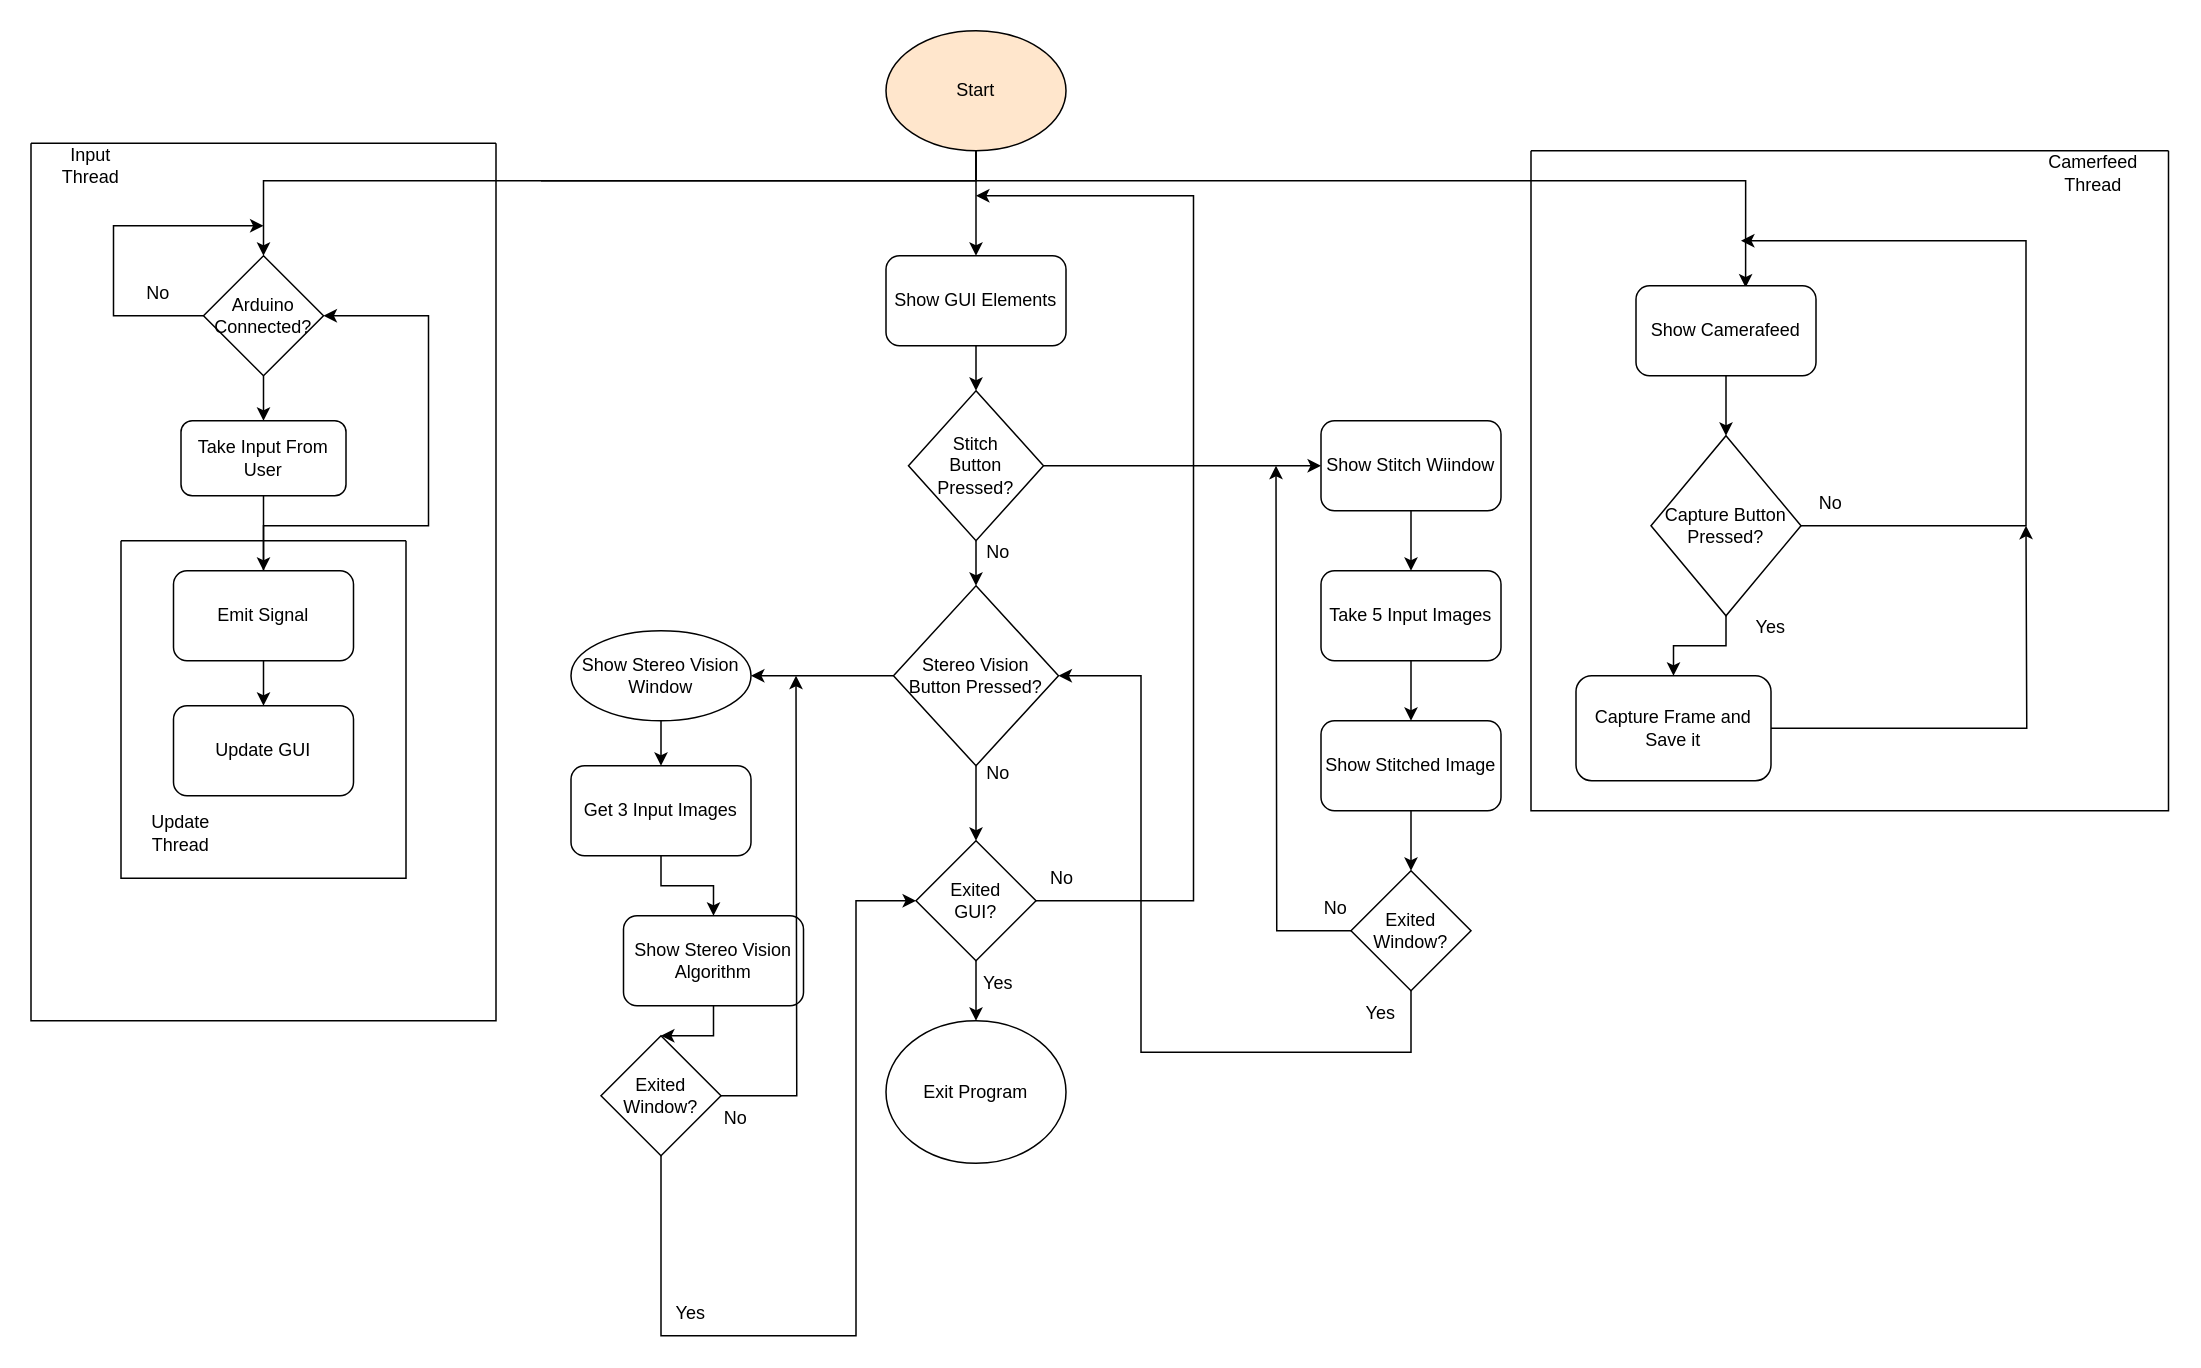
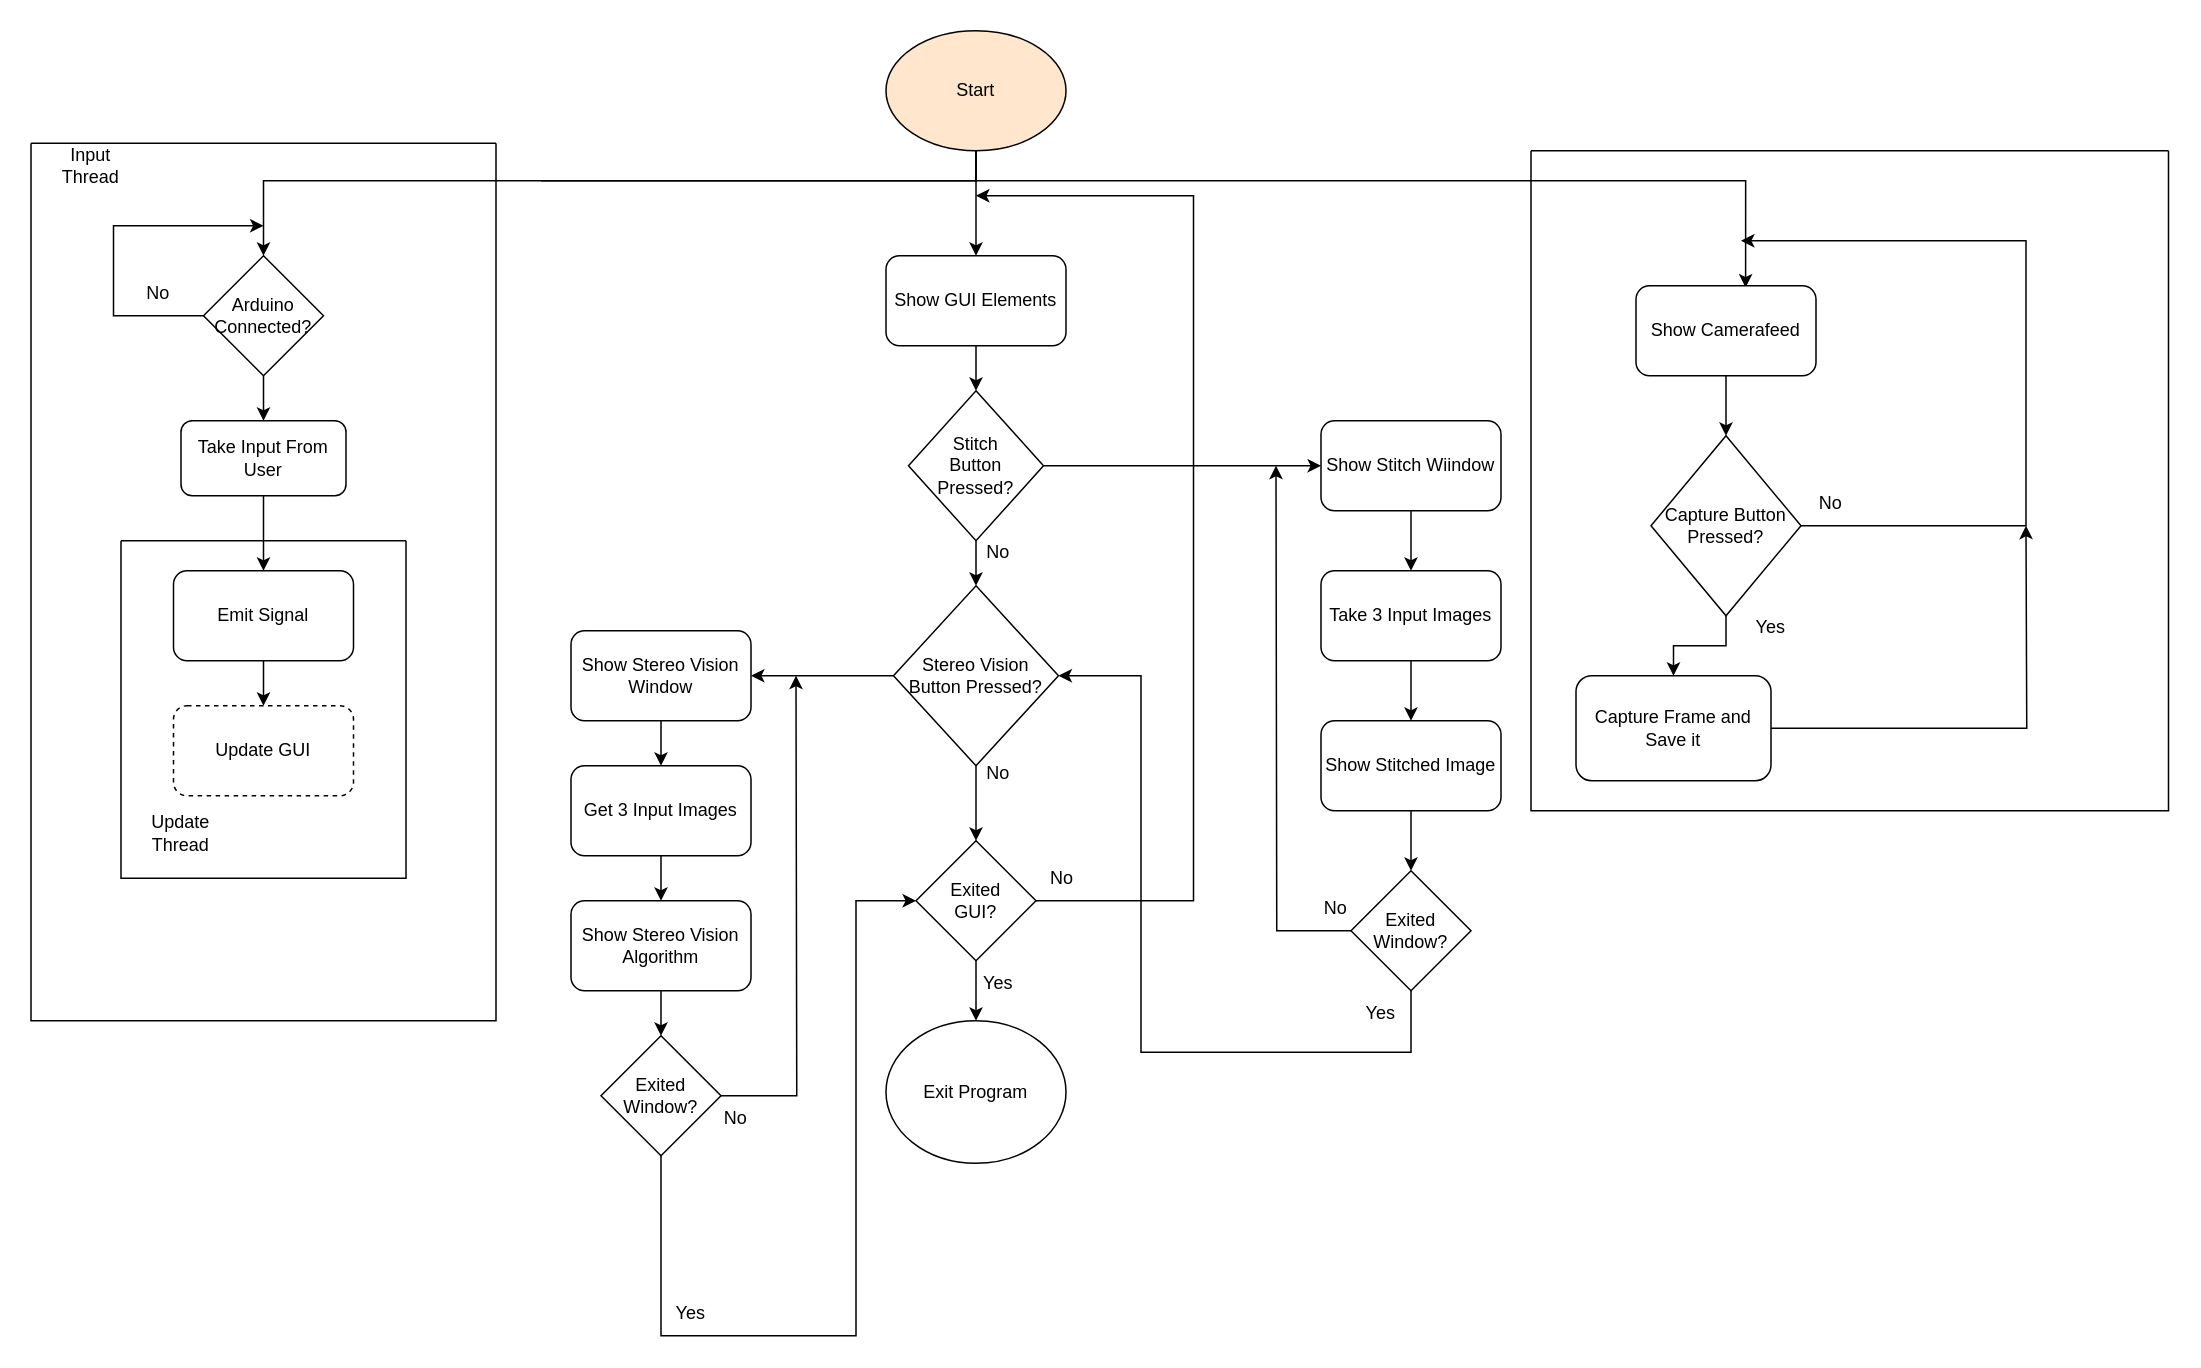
node "Camerfeed Thread": removed
edge "Emit Signal" -> "Arduino Connected?": removed
node "Take 5 Input Images": label "Take 5 Input Images" -> "Take 3 Input Images"
node "Show Stereo Vision Window": shape ellipse -> rounded rectangle
node "Update GUI": style solid -> dashed
node "Show Stereo Vision Algorithm": moved (713, 961) -> (661, 946)
